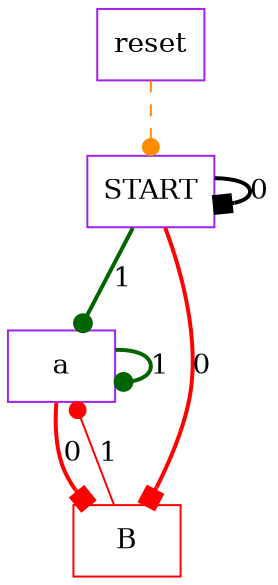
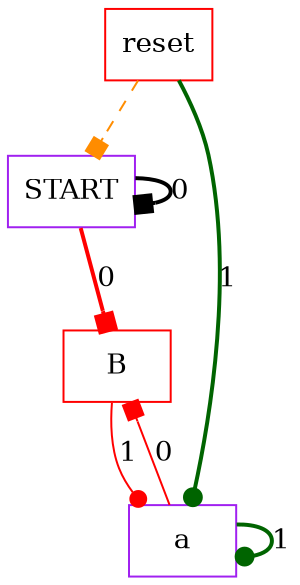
node "reset": color purple -> red
edge "reset" -> "START": arrowhead dot -> box
edge "START" -> "a": now "reset" -> "a"
edge "a" -> "B": style bold -> solid
